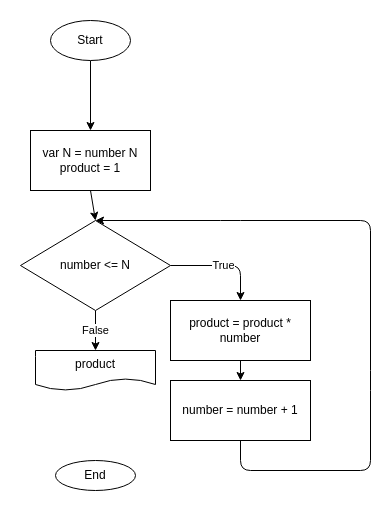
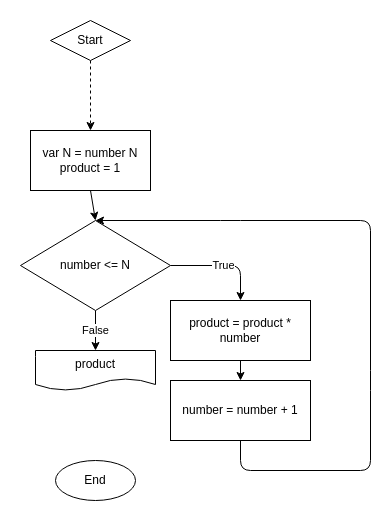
node "Start": shape ellipse -> diamond
edge "Start" -> "var N = number N product = 1": style solid -> dashed
node "End": size 80x30 -> 80x40
